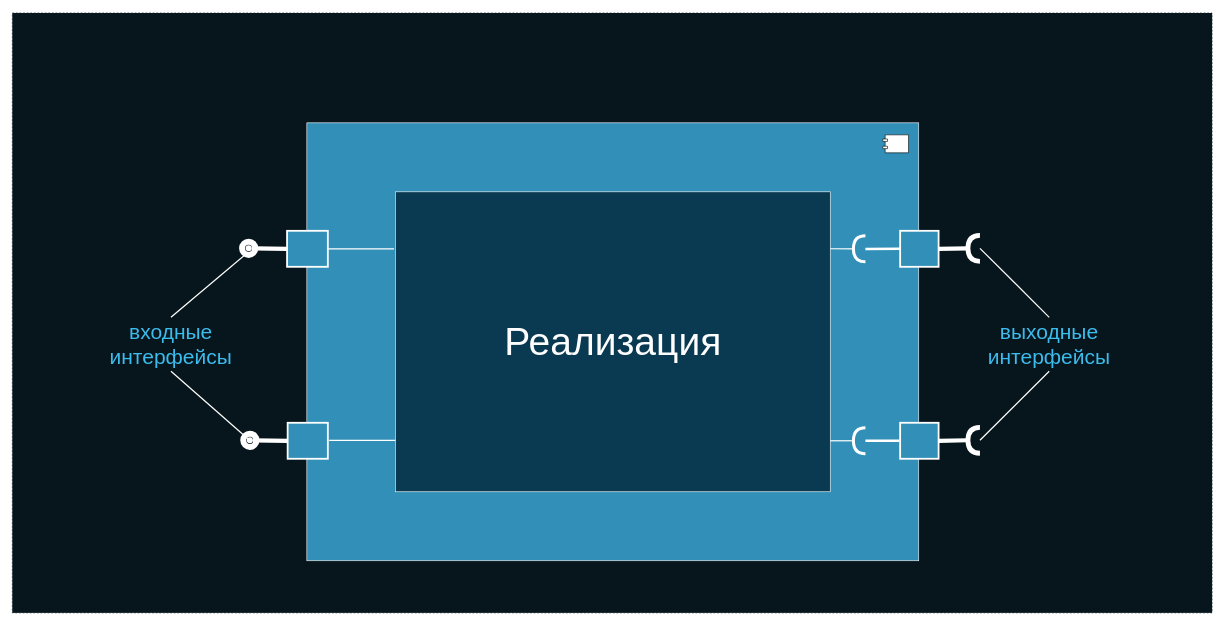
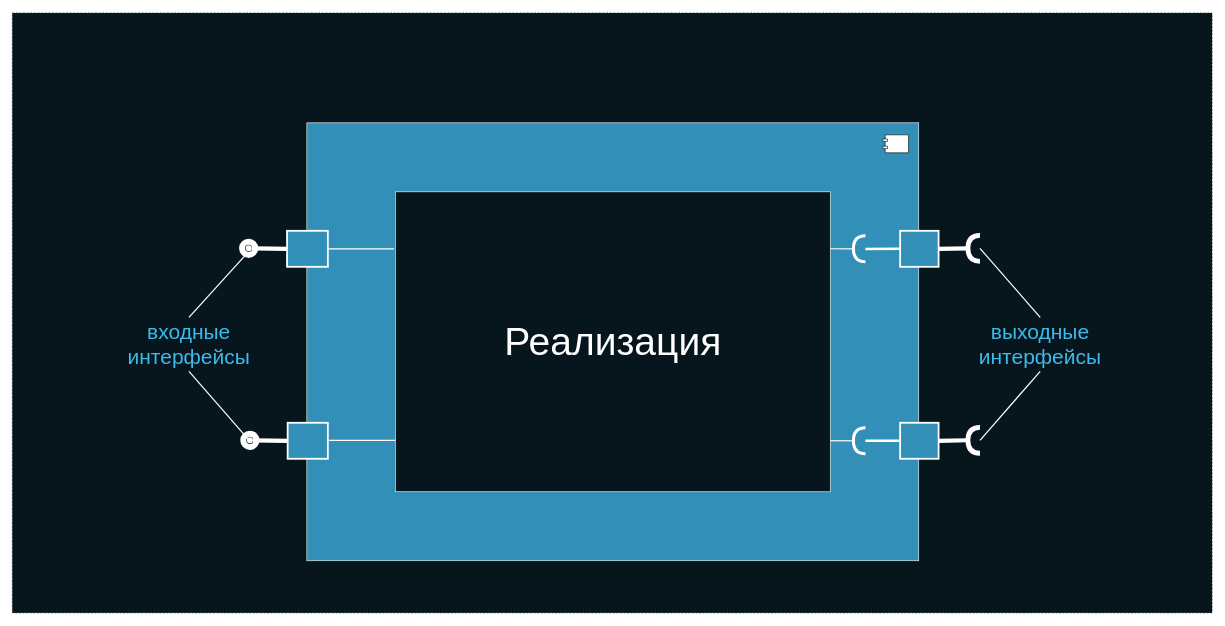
node "Реализация": fillcolor #0a3a52 -> #07161c
node "входныеинтерфейсы": moved (171, 344) -> (189, 344)
node "выходныеинтерфейсы": moved (1049, 344) -> (1040, 344)
